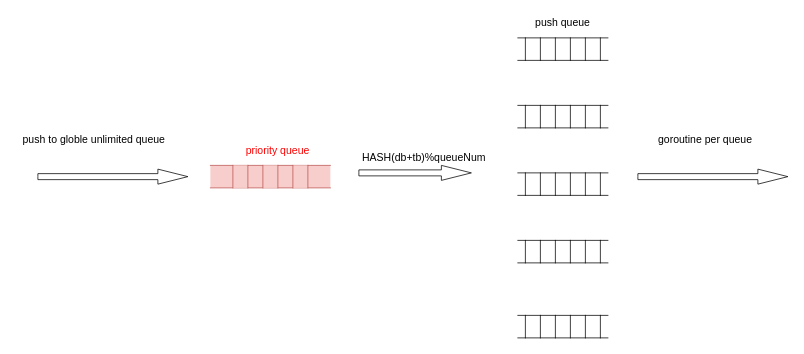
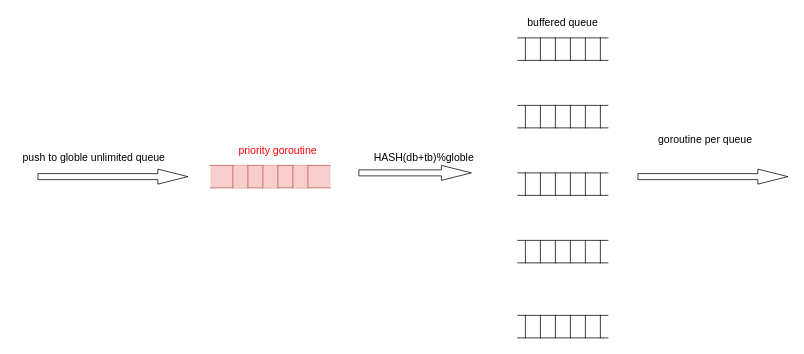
node "push queue": label "push queue" -> "buffered queue"
node "push to globle unlimited queue": moved (94, 139) -> (94, 158)
node "priority queue": label "priority queue" -> "priority goroutine"
node "HASH(db+tb)%queueNum": label "HASH(db+tb)%queueNum" -> "HASH(db+tb)%globle"
